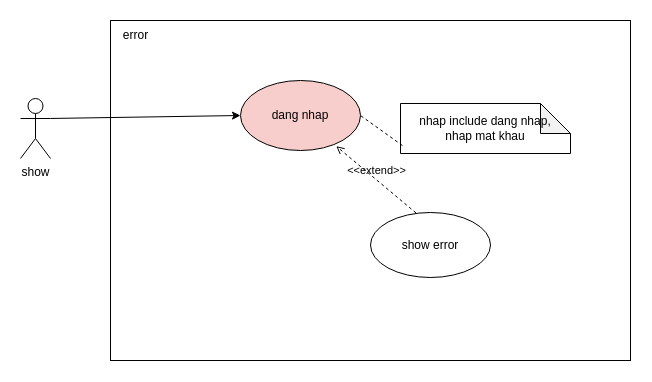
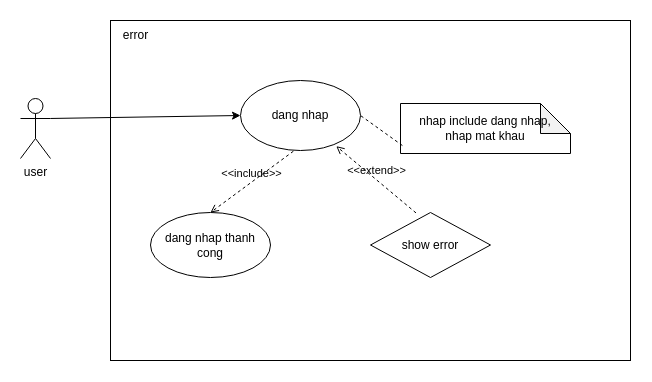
node "dang nhap": fillcolor #f8cecc -> #ffffff
node "show": label "show" -> "user"
edge "dang nhap" -> "dang nhap thanh cong": added, label "<<include>>"
node "dang nhap thanh cong": added
node "show error": shape ellipse -> diamond
